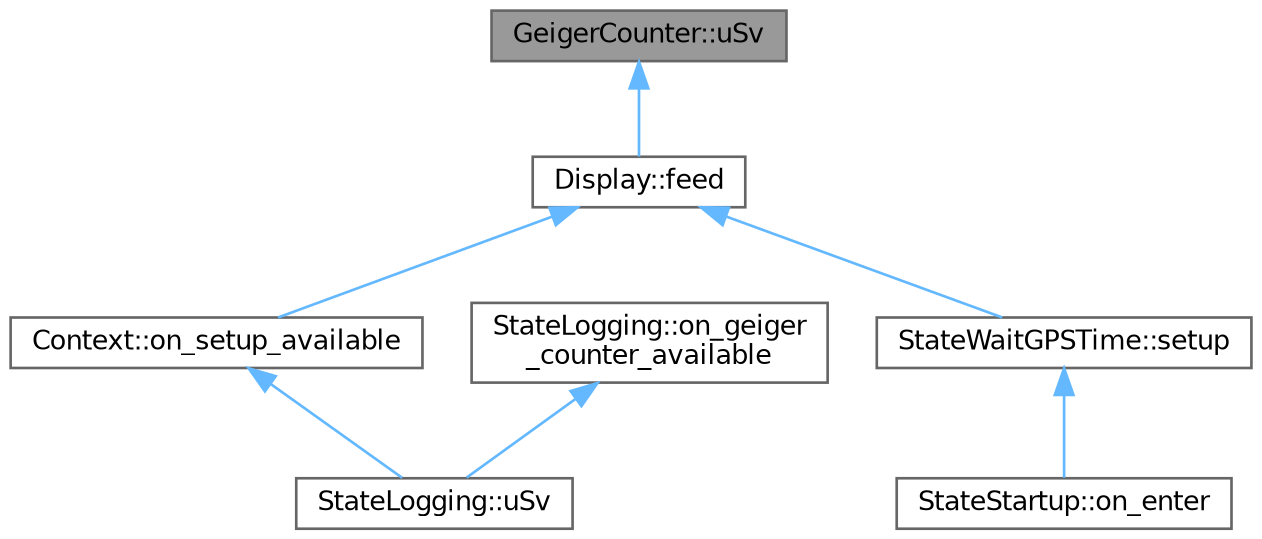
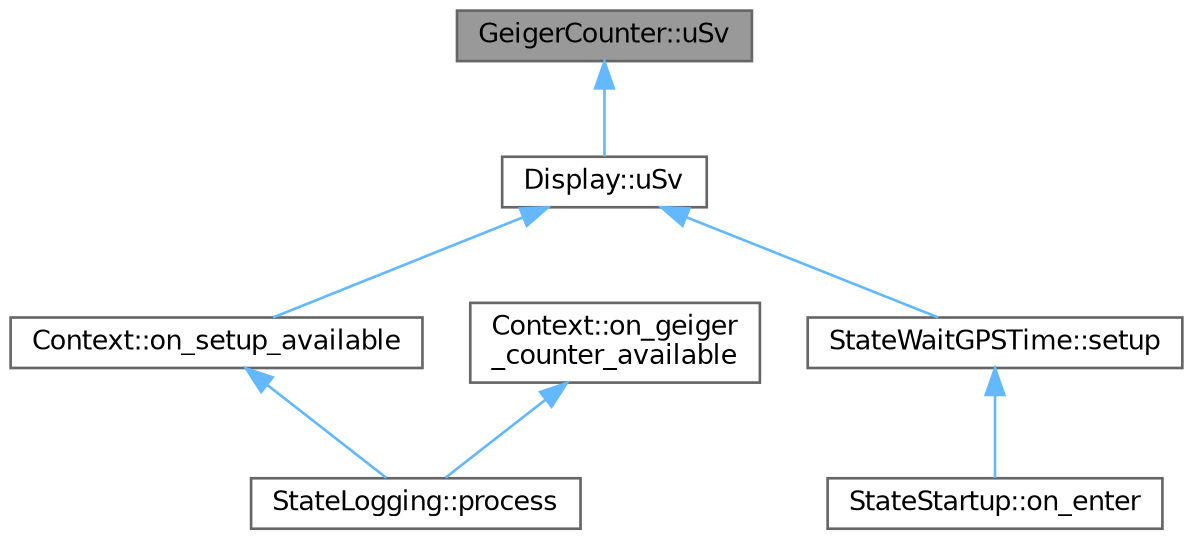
node "Display::feed": label "Display::feed" -> "Display::uSv"
node "StateLogging::on_geiger _counter_available": label "StateLogging::on_geiger _counter_available" -> "Context::on_geiger _counter_available"
node "StateLogging::uSv": label "StateLogging::uSv" -> "StateLogging::process"
